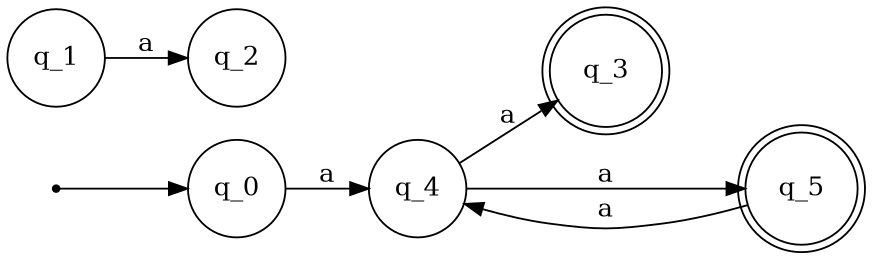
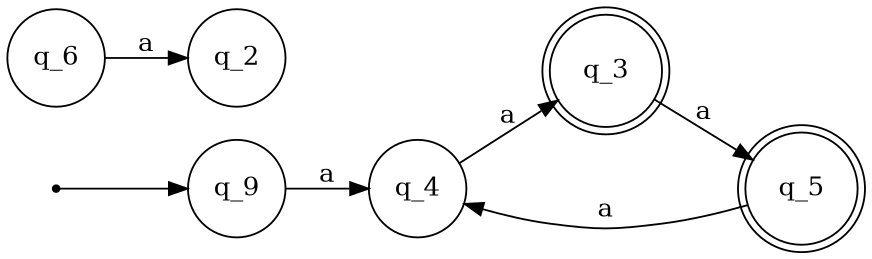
node "q_1": label "q_1" -> "q_6"
node "q_0": label "q_0" -> "q_9"
edge "q_4" -> "q_5": now "q_3" -> "q_5"
